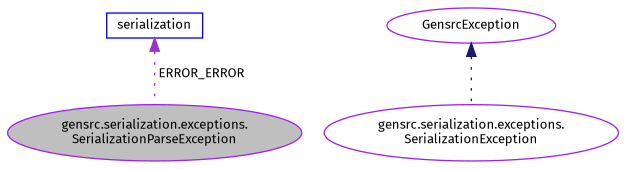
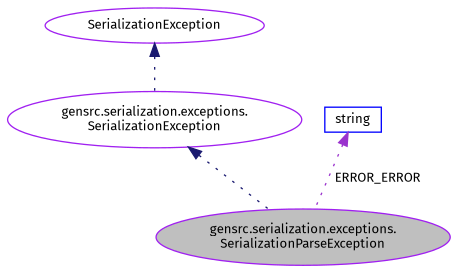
node "serialization": label "serialization" -> "string"
node "GensrcException": label "GensrcException" -> "SerializationException"
edge "gensrc.serialization.exceptions. SerializationParseException" -> "gensrc.serialization.exceptions. SerializationException": added
